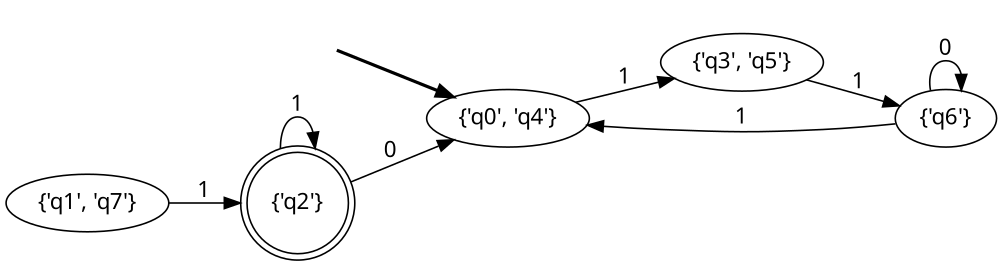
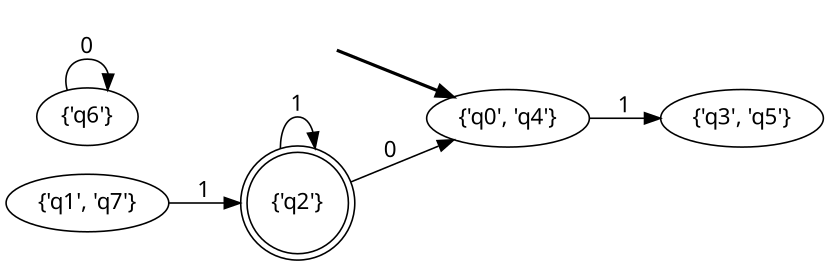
edge "{'q3', 'q5'}" -> "{'q6'}": removed, label "1"
edge "{'q6'}" -> "{'q0', 'q4'}": removed, label "1"
